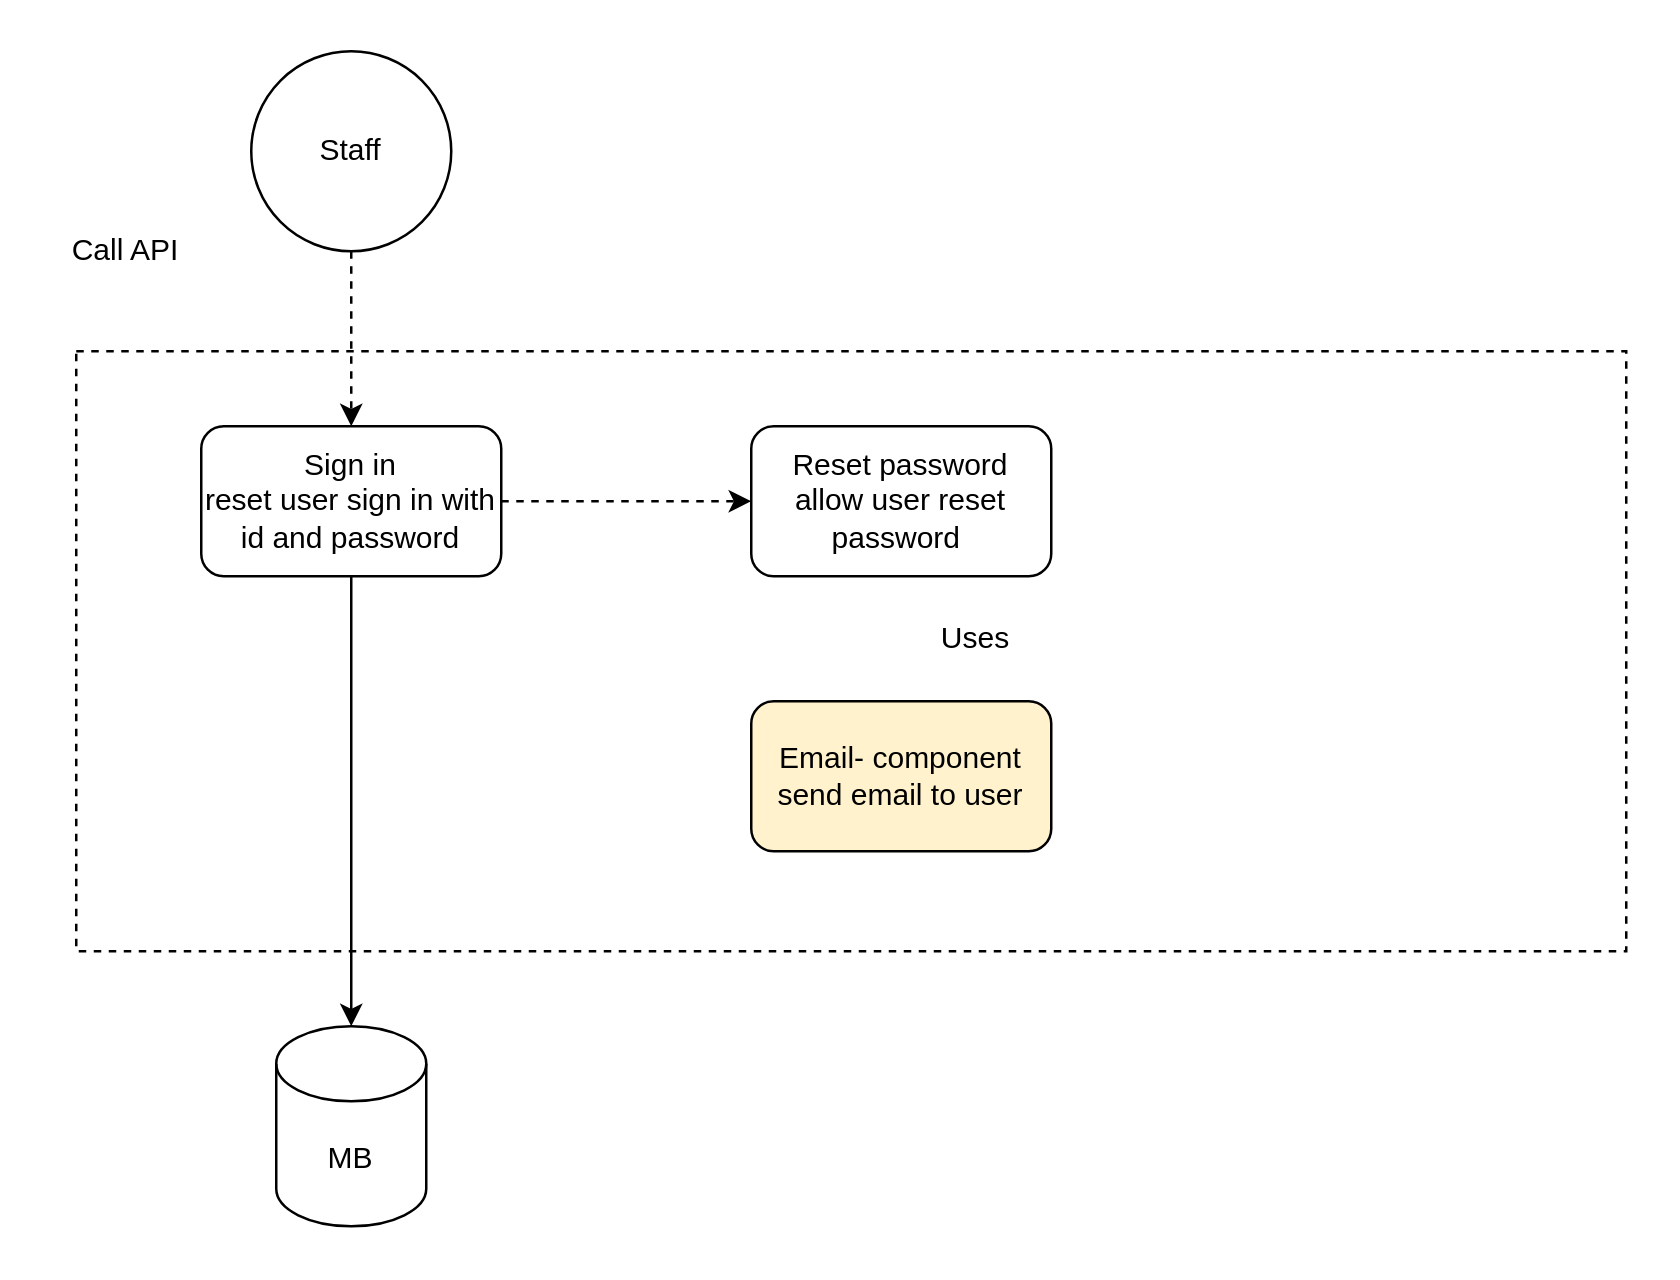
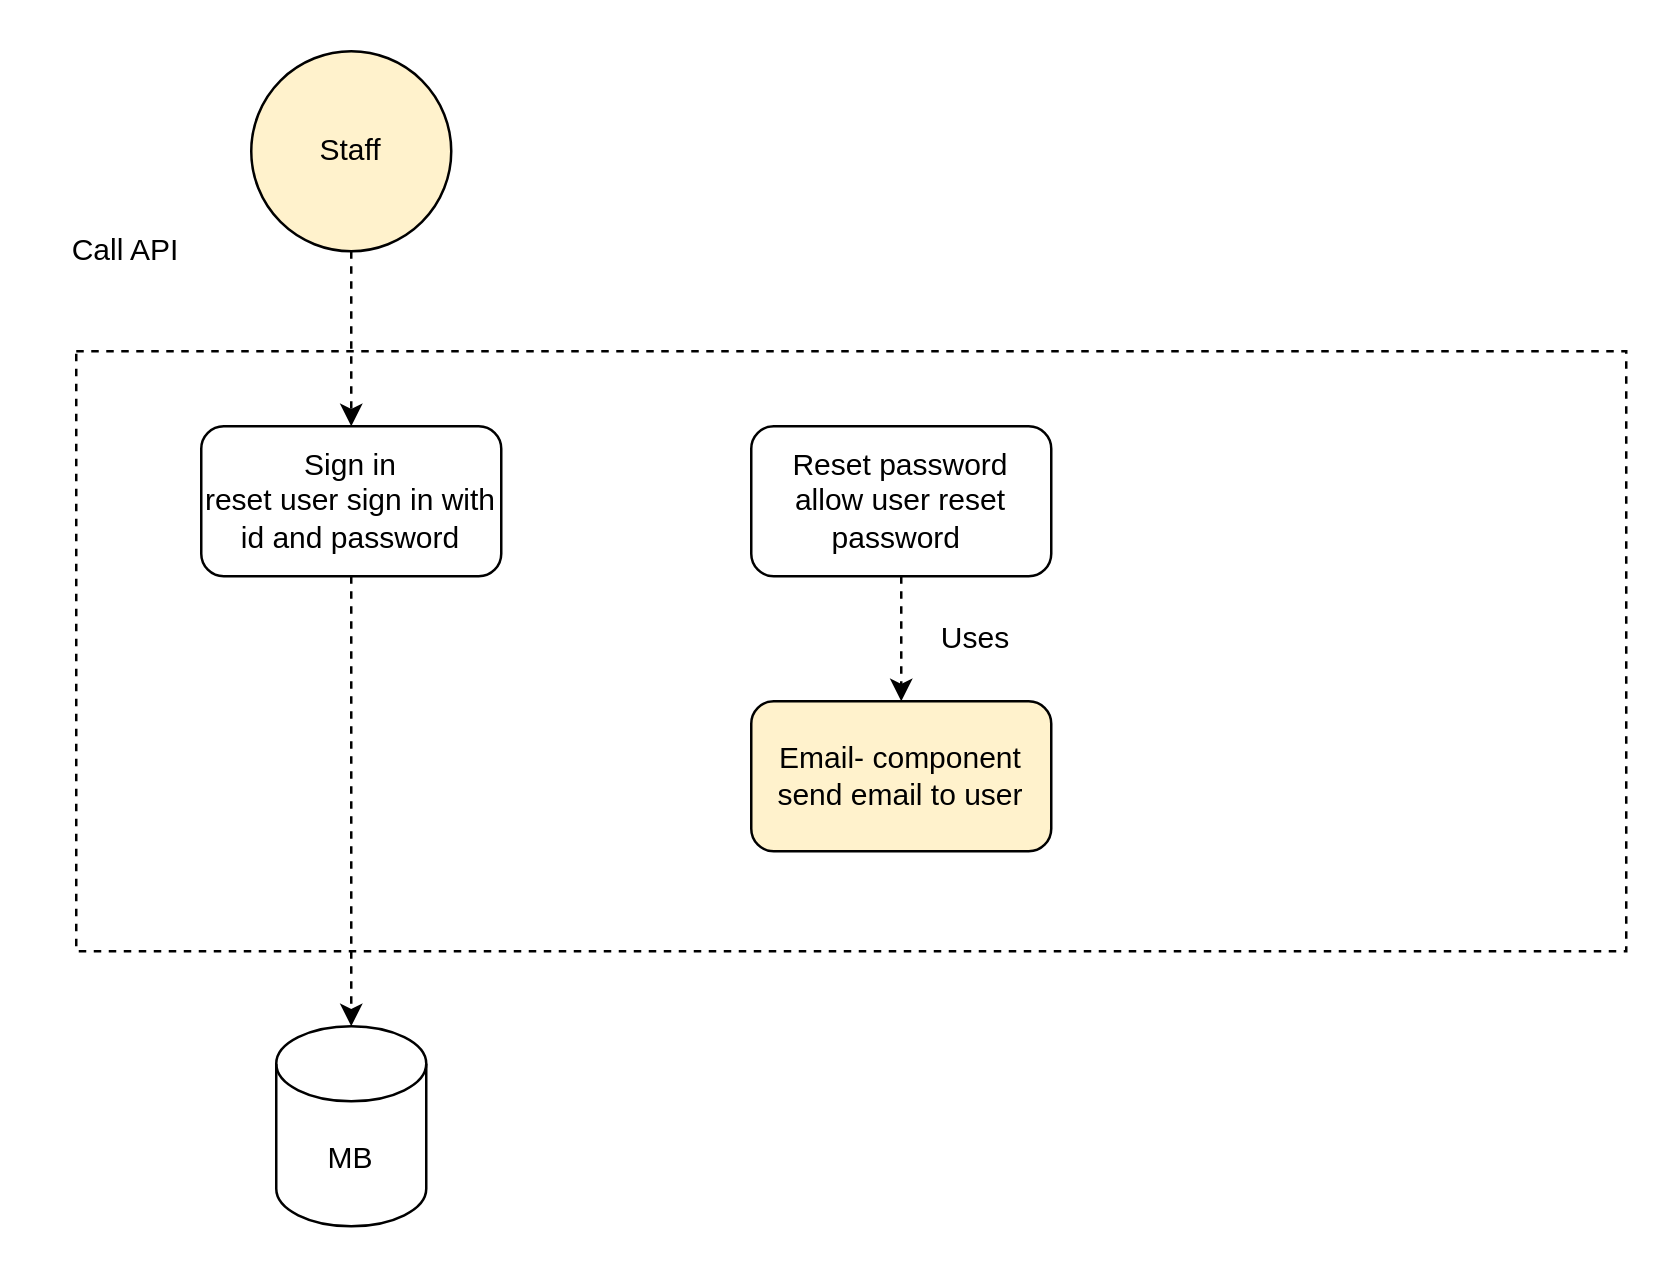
node "Staff": fillcolor #ffffff -> #fff2cc
edge "Sign in reset user sign in with id and password" -> "Reset password allow user reset password": removed
edge "Reset password allow user reset password" -> "Email- component send email to user": added
edge "Sign in reset user sign in with id and password" -> "MB": style solid -> dashed
